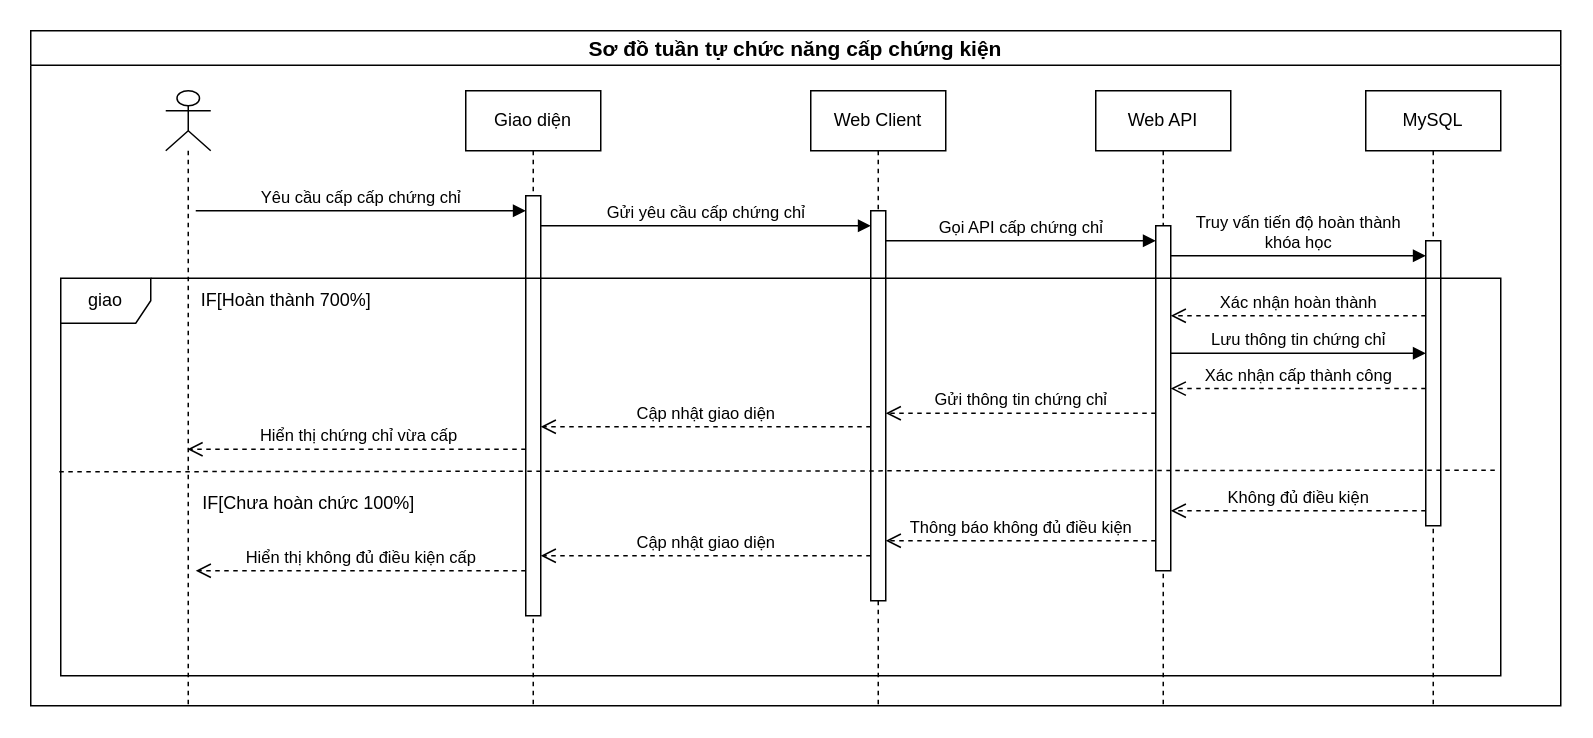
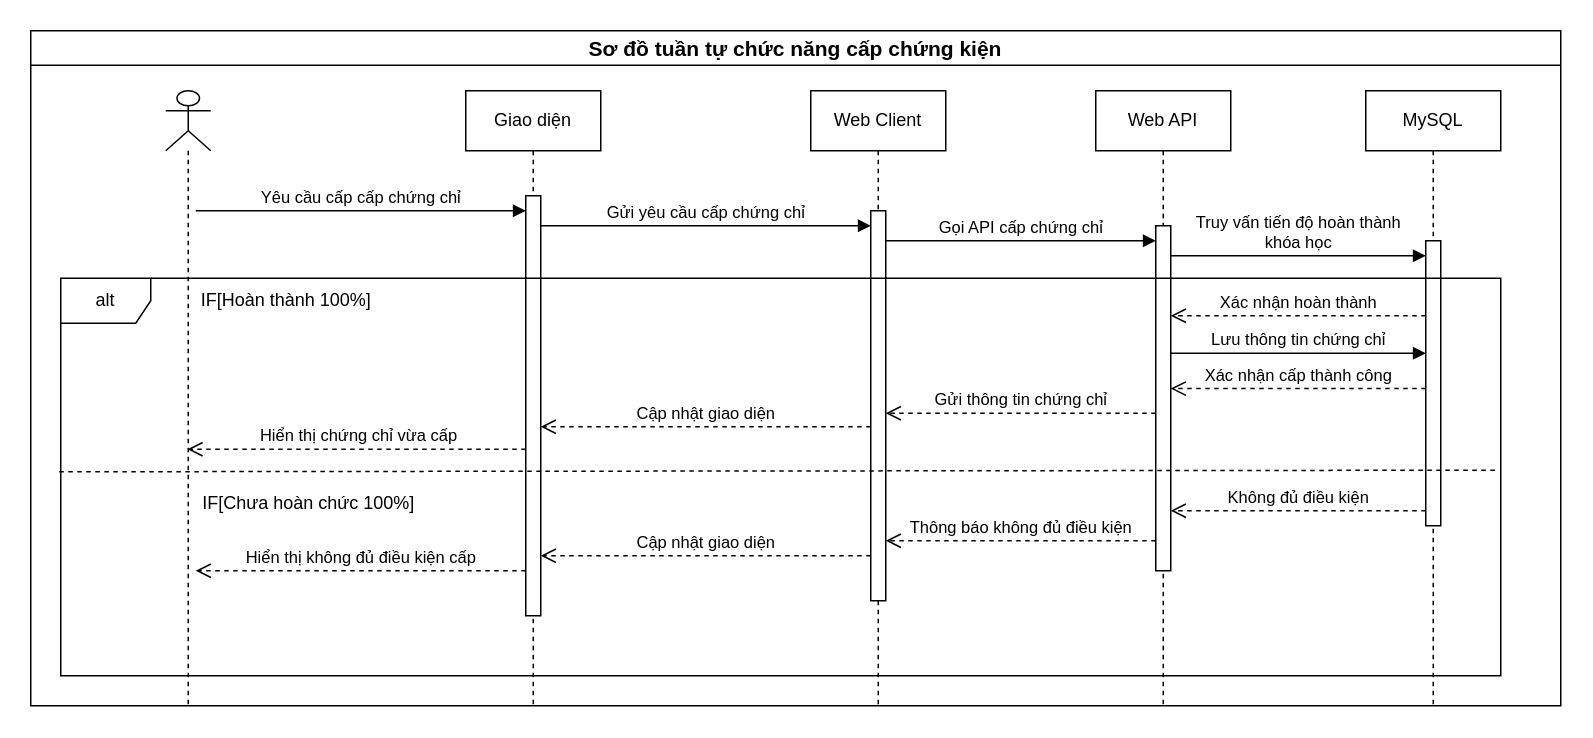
node "giao": label "giao" -> "alt"
node "IF[Hoàn thành 700%]": label "IF[Hoàn thành 700%]" -> "IF[Hoàn thành 100%]"
